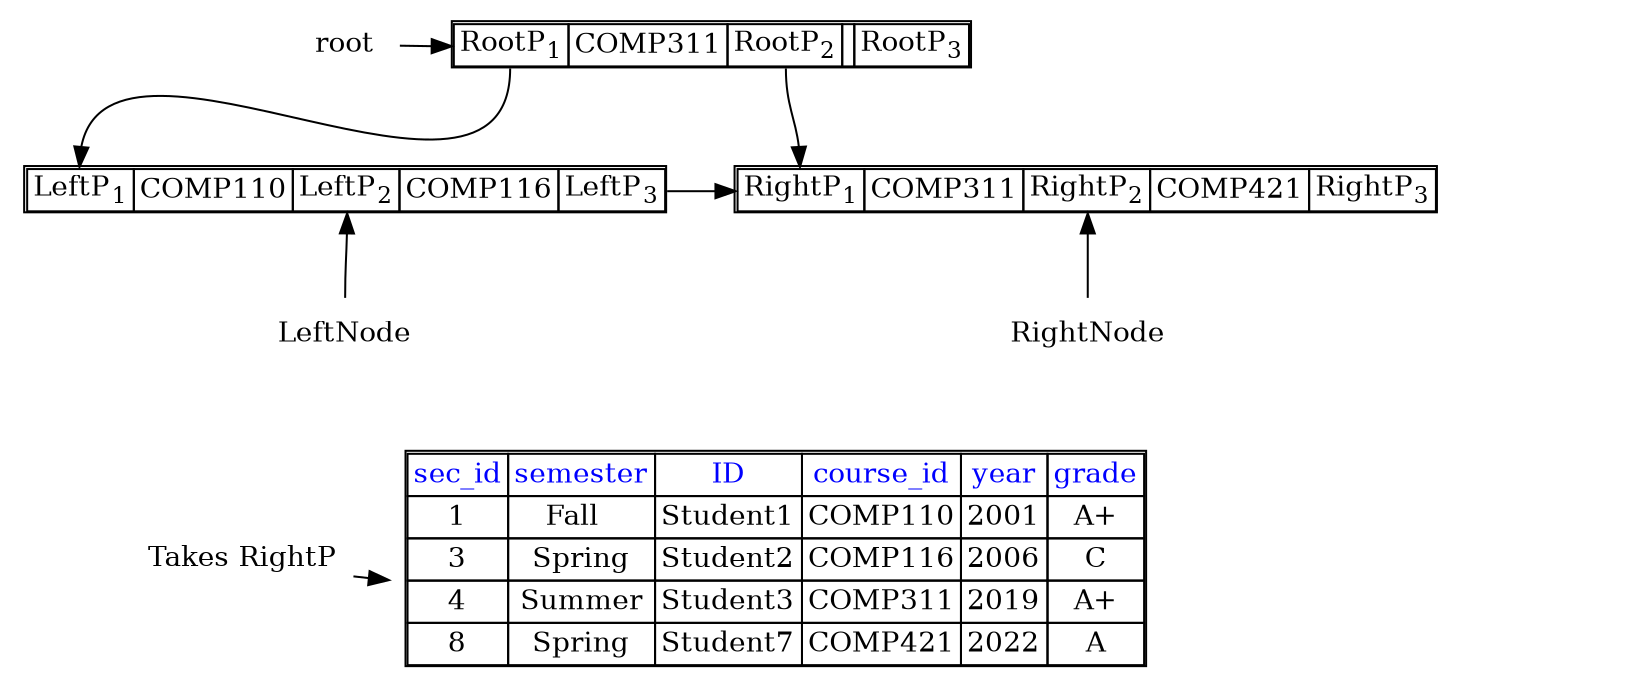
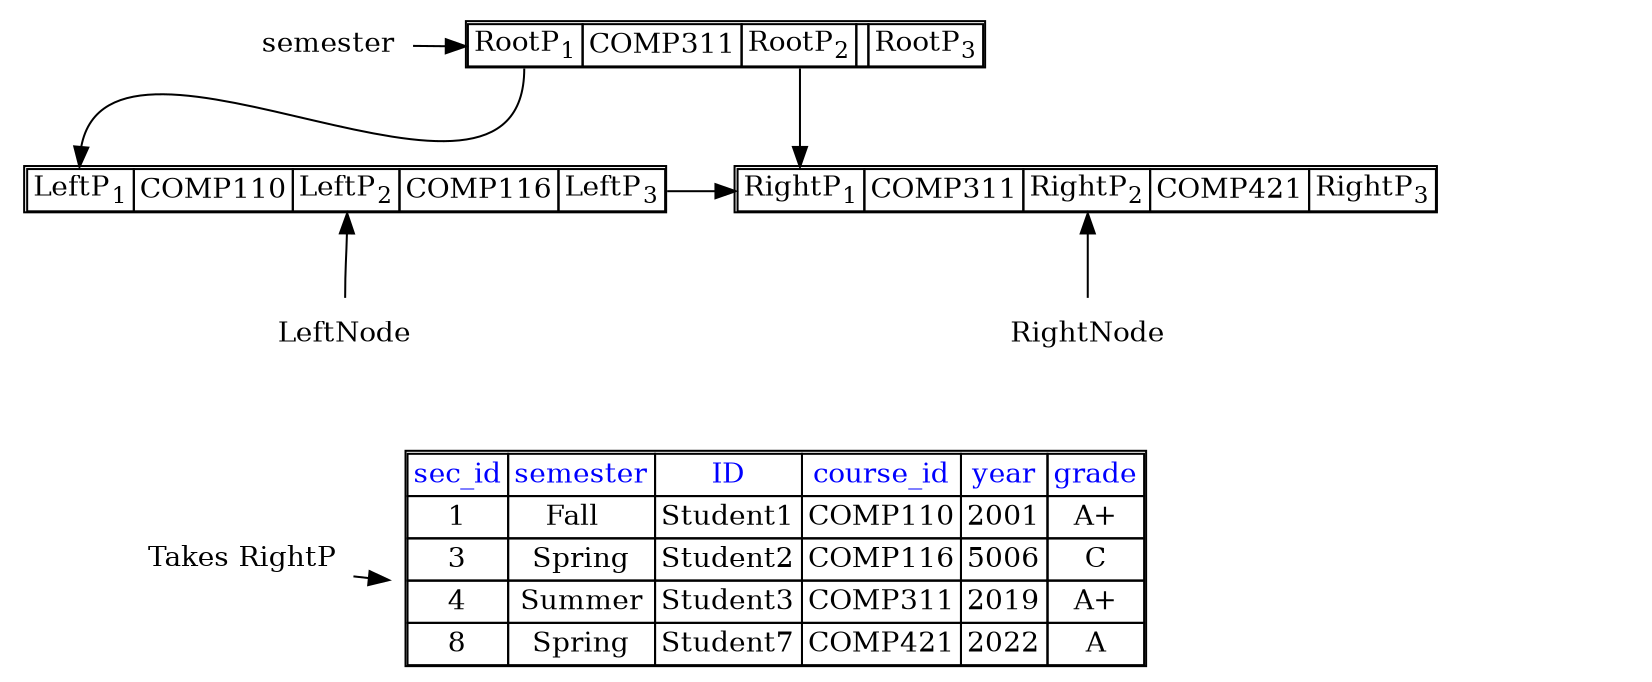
node "root": label "root" -> "semester"
node "sec_id": text "2006" -> "5006"
